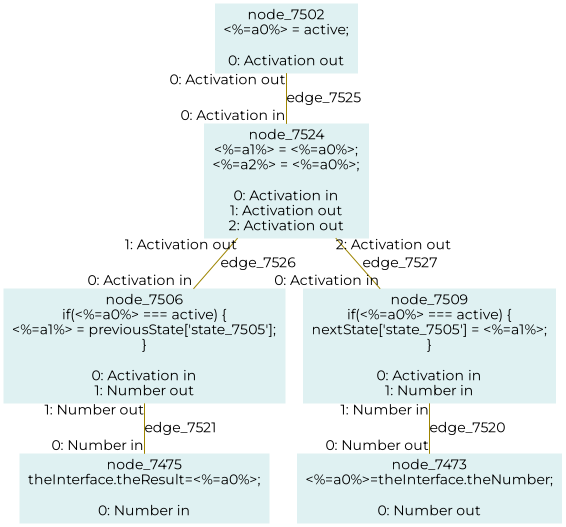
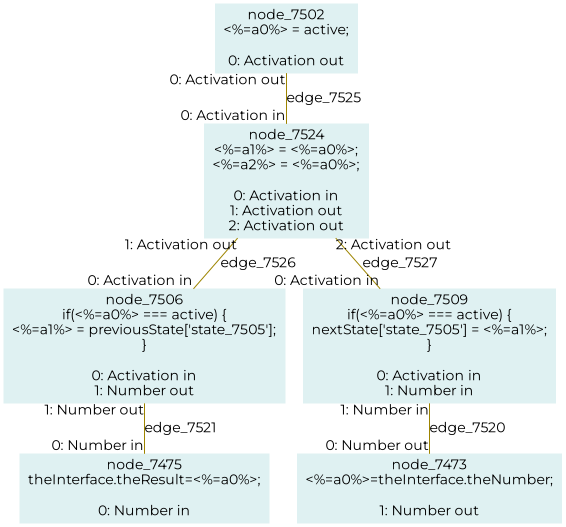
node "node_7473 <%=a0%>=theInterface.theNumber; 0: Number out": label "node_7473 <%=a0%>=theInterface.theNumber; 0: Number out" -> "node_7473 <%=a0%>=theInterface.theNumber; 1: Number out"
